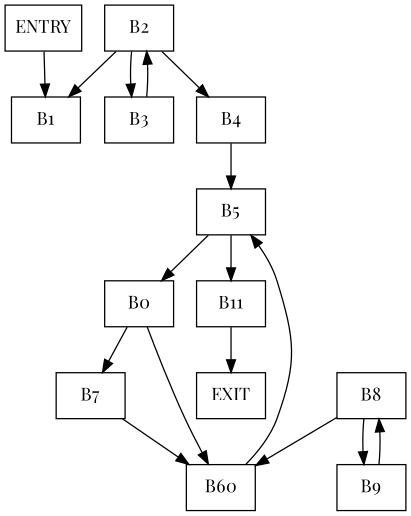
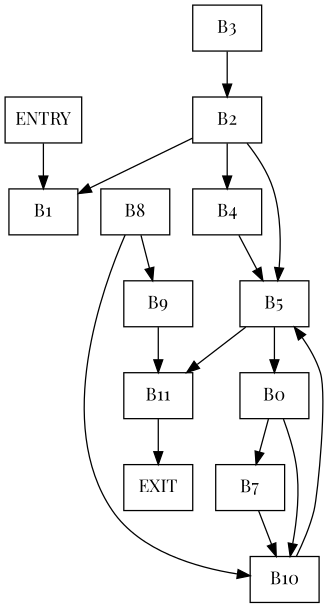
edge "B2" -> "B3": now "B2" -> "B5"
edge "B9" -> "B8": now "B9" -> "B11"
node "B60": label "B60" -> "B10"
